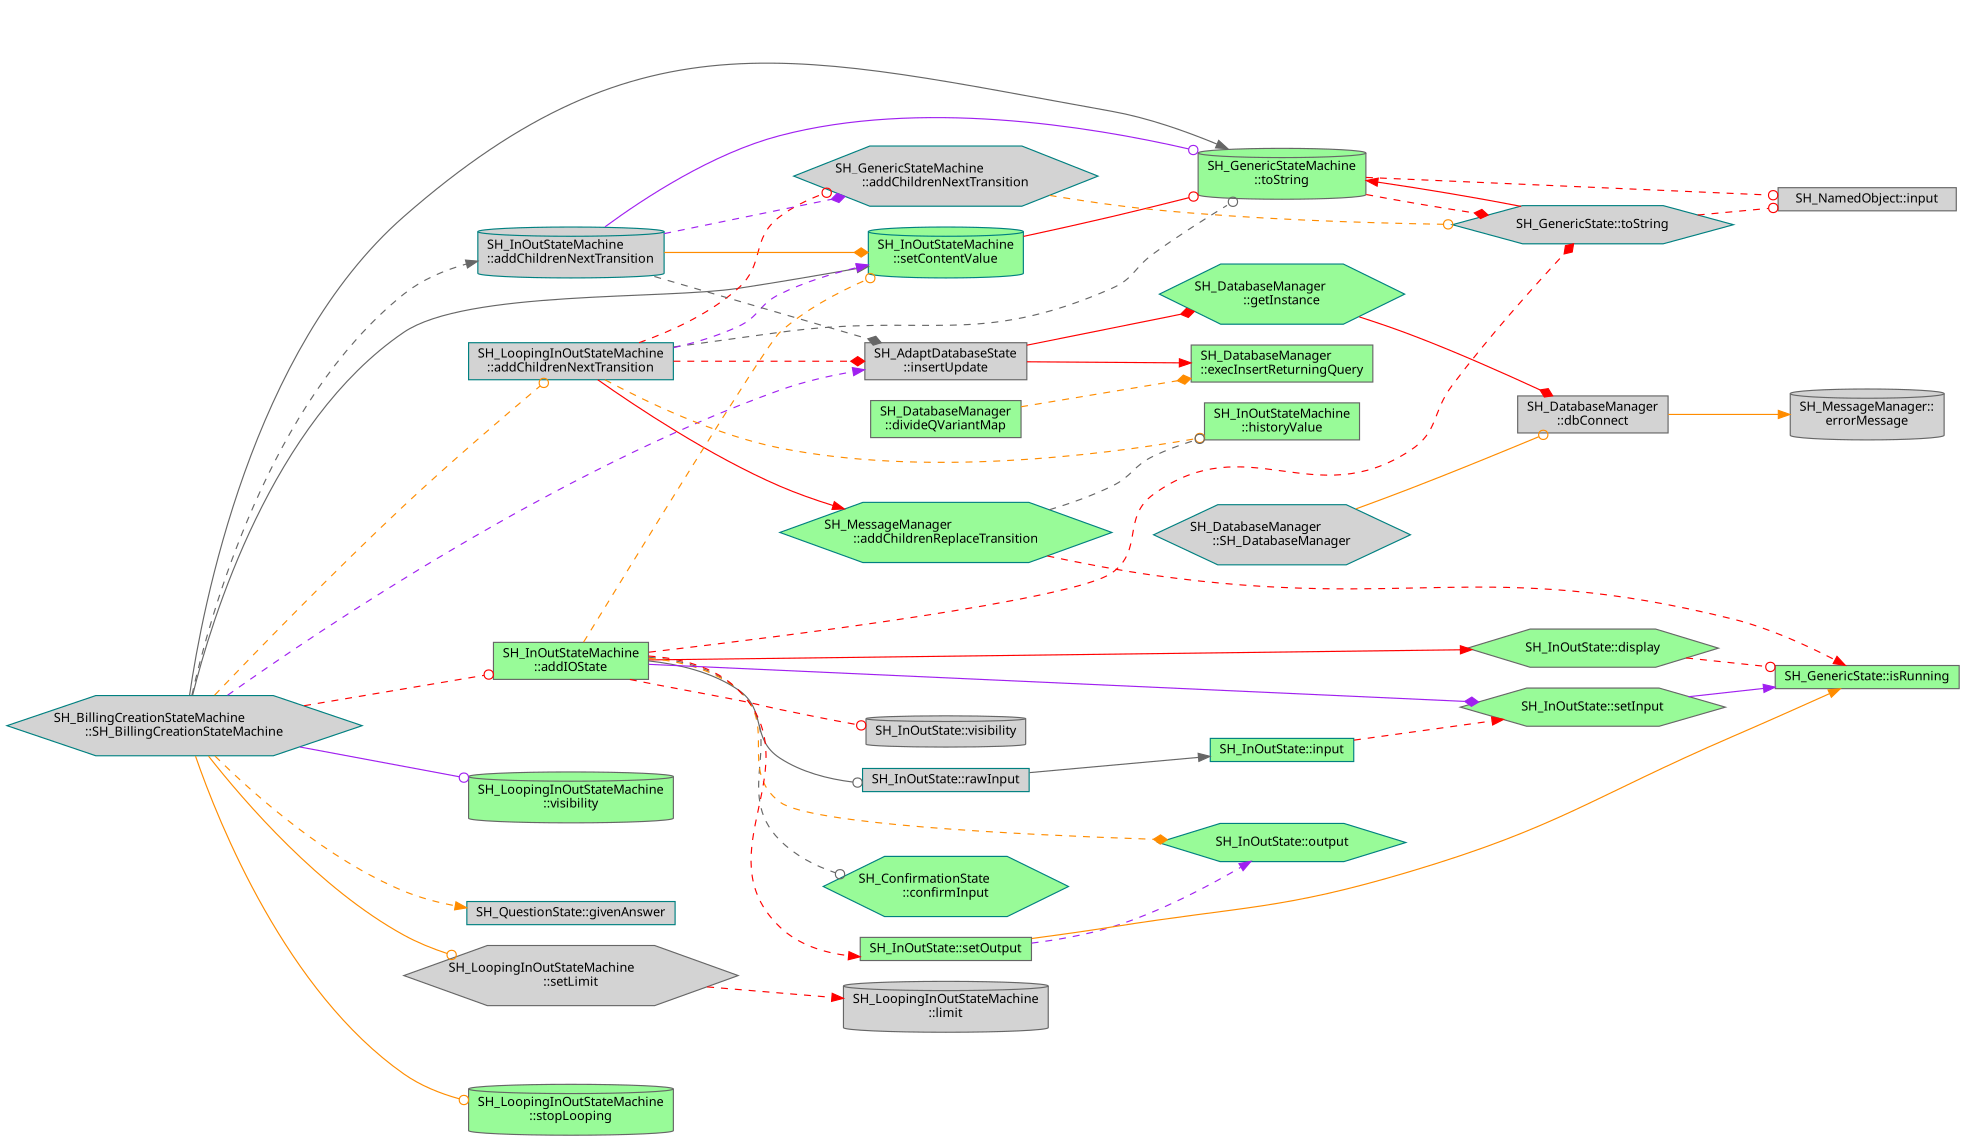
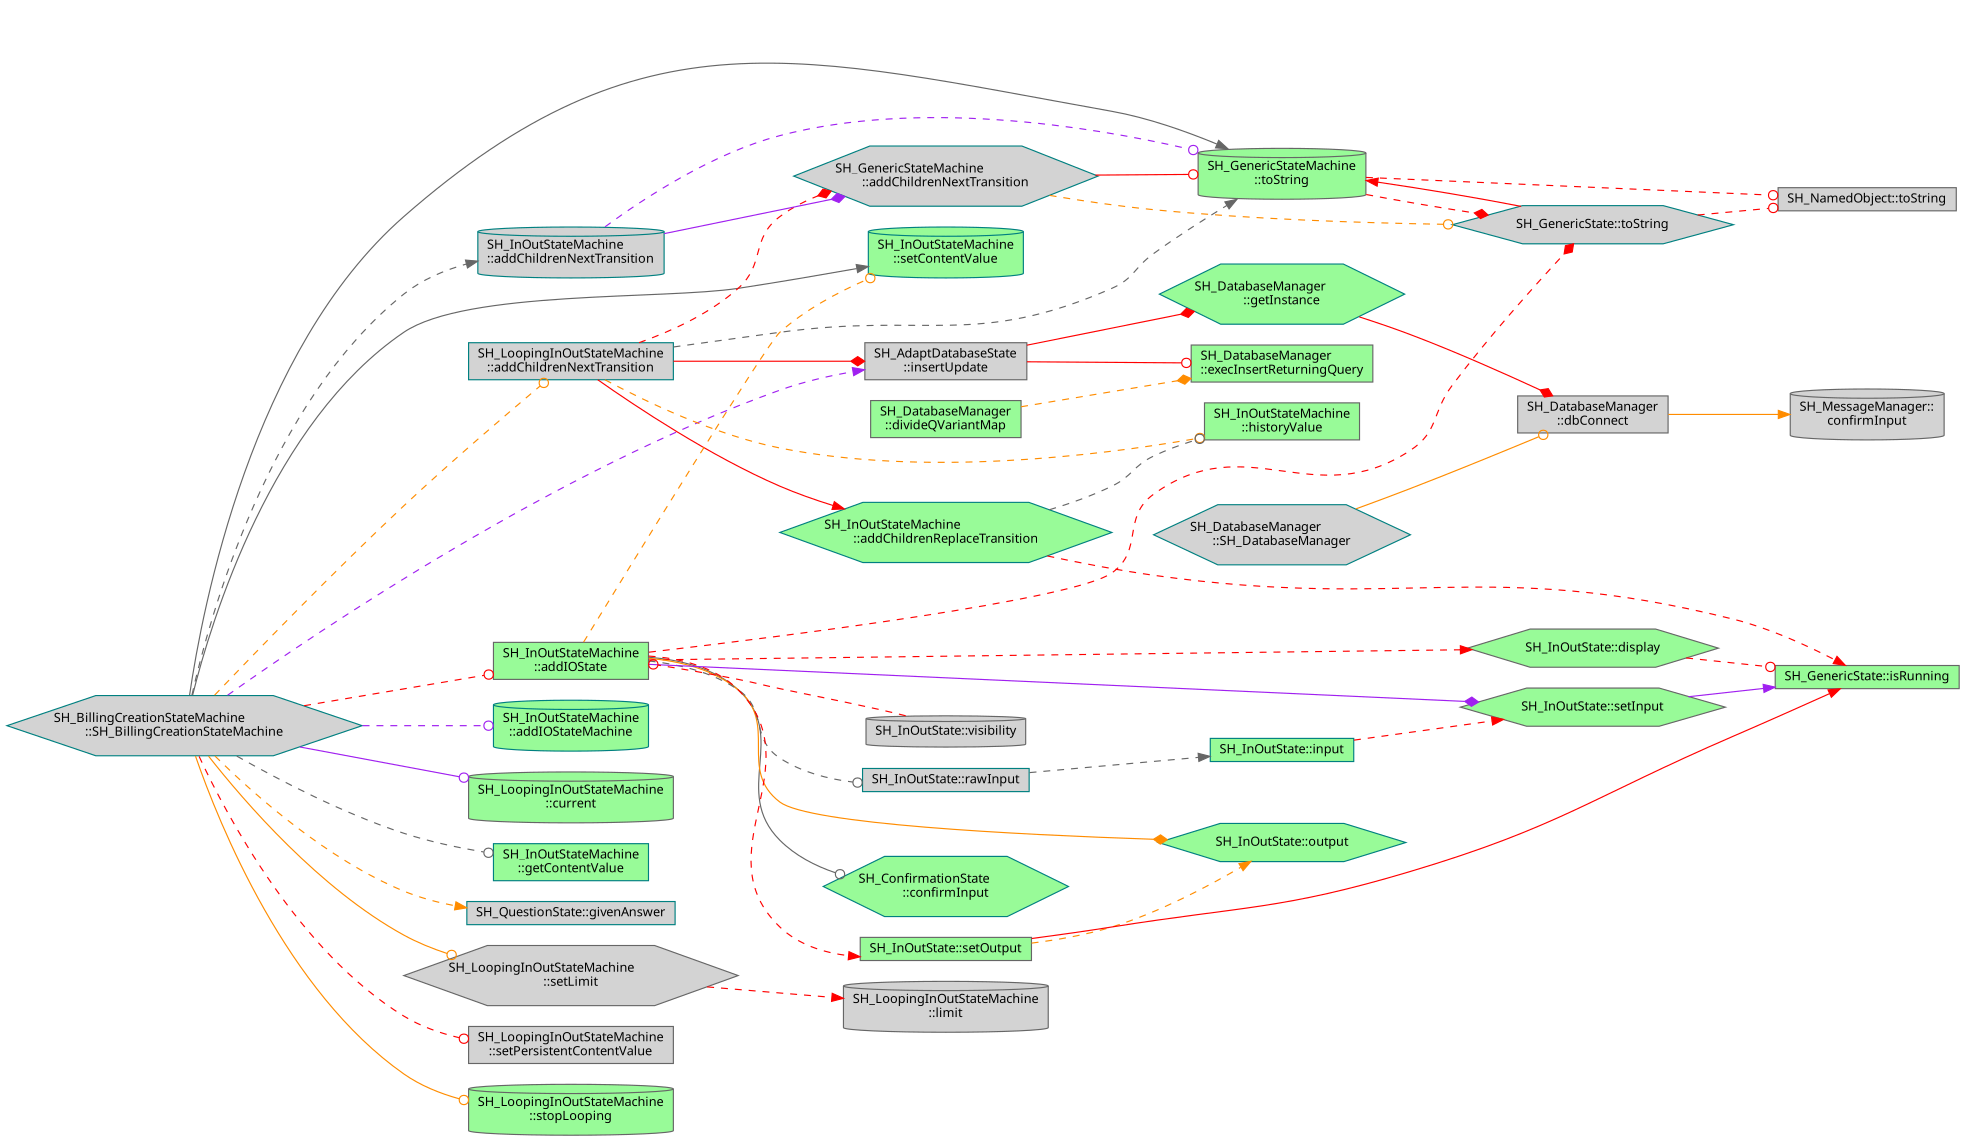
edge "SH_InOutStateMachine ::addChildrenNextTransition" -> "SH_GenericStateMachine ::toString": style solid -> dashed
node "SH_NamedObject::input": label "SH_NamedObject::input" -> "SH_NamedObject::toString"
edge "SH_InOutStateMachine ::addChildrenNextTransition" -> "SH_GenericStateMachine ::addChildrenNextTransition": style dashed -> solid
edge "SH_InOutStateMachine ::setContentValue" -> "SH_GenericStateMachine ::toString": now "SH_GenericStateMachine ::addChildrenNextTransition" -> "SH_GenericStateMachine ::toString"
edge "SH_InOutStateMachine ::addChildrenNextTransition" -> "SH_InOutStateMachine ::setContentValue": removed
edge "SH_LoopingInOutStateMachine ::addChildrenNextTransition" -> "SH_GenericStateMachine ::addChildrenNextTransition": arrowhead odot -> diamond
edge "SH_LoopingInOutStateMachine ::addChildrenNextTransition" -> "SH_InOutStateMachine ::setContentValue": removed
edge "SH_InOutStateMachine ::addChildrenNextTransition" -> "SH_AdaptDatabaseState ::insertUpdate": removed
edge "SH_LoopingInOutStateMachine ::addChildrenNextTransition" -> "SH_GenericStateMachine ::toString": arrowhead odot -> normal
edge "SH_LoopingInOutStateMachine ::addChildrenNextTransition" -> "SH_AdaptDatabaseState ::insertUpdate": style dashed -> solid
edge "SH_AdaptDatabaseState ::insertUpdate" -> "SH_DatabaseManager ::execInsertReturningQuery": arrowhead normal -> odot
node "SH_MessageManager:: errorMessage": label "SH_MessageManager:: errorMessage" -> "SH_MessageManager:: confirmInput"
node "SH_MessageManager ::addChildrenReplaceTransition": label "SH_MessageManager ::addChildrenReplaceTransition" -> "SH_InOutStateMachine ::addChildrenReplaceTransition"
edge "SH_InOutStateMachine ::addIOState" -> "SH_InOutState::display": style solid -> dashed
edge "SH_InOutStateMachine ::addIOState" -> "SH_InOutState::visibility": reversed
node "SH_InOutStateMachine ::addIOStateMachine": added
edge "SH_InOutStateMachine ::addIOState" -> "SH_InOutState::rawInput": style solid -> dashed
edge "SH_InOutState::rawInput" -> "SH_InOutState::input": style solid -> dashed
node "SH_LoopingInOutStateMachine ::visibility": label "SH_LoopingInOutStateMachine ::visibility" -> "SH_LoopingInOutStateMachine ::current"
edge "SH_InOutStateMachine ::addIOState" -> "SH_InOutState::output": style dashed -> solid
edge "SH_InOutStateMachine ::addIOState" -> "SH_ConfirmationState ::confirmInput": style dashed -> solid
edge "SH_InOutState::setOutput" -> "SH_GenericState::isRunning": color darkorange -> red
node "SH_InOutStateMachine ::getContentValue": added
edge "SH_InOutState::setOutput" -> "SH_InOutState::output": color purple -> darkorange
node "SH_LoopingInOutStateMachine ::setPersistentContentValue": added
